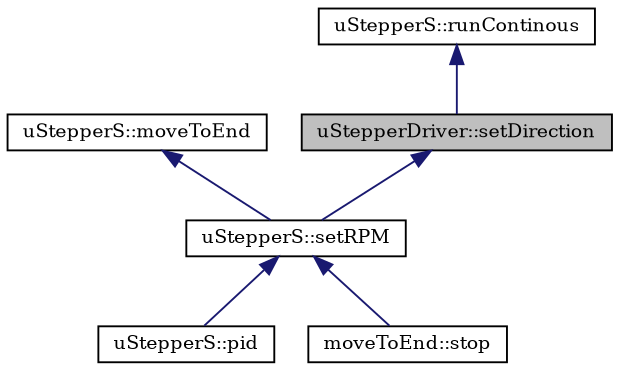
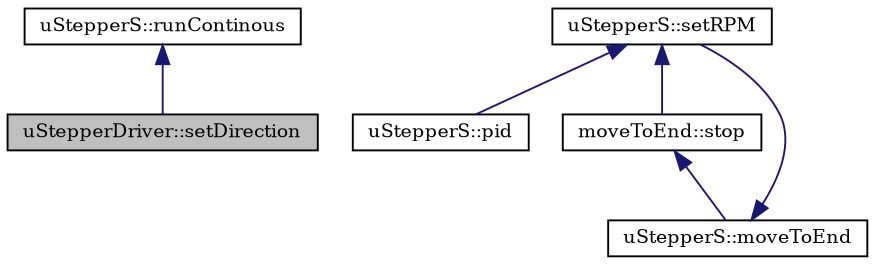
edge "uStepperS::setRPM" -> "uStepperDriver::setDirection": removed
edge "uStepperS::moveToEnd" -> "moveToEnd::stop": added
